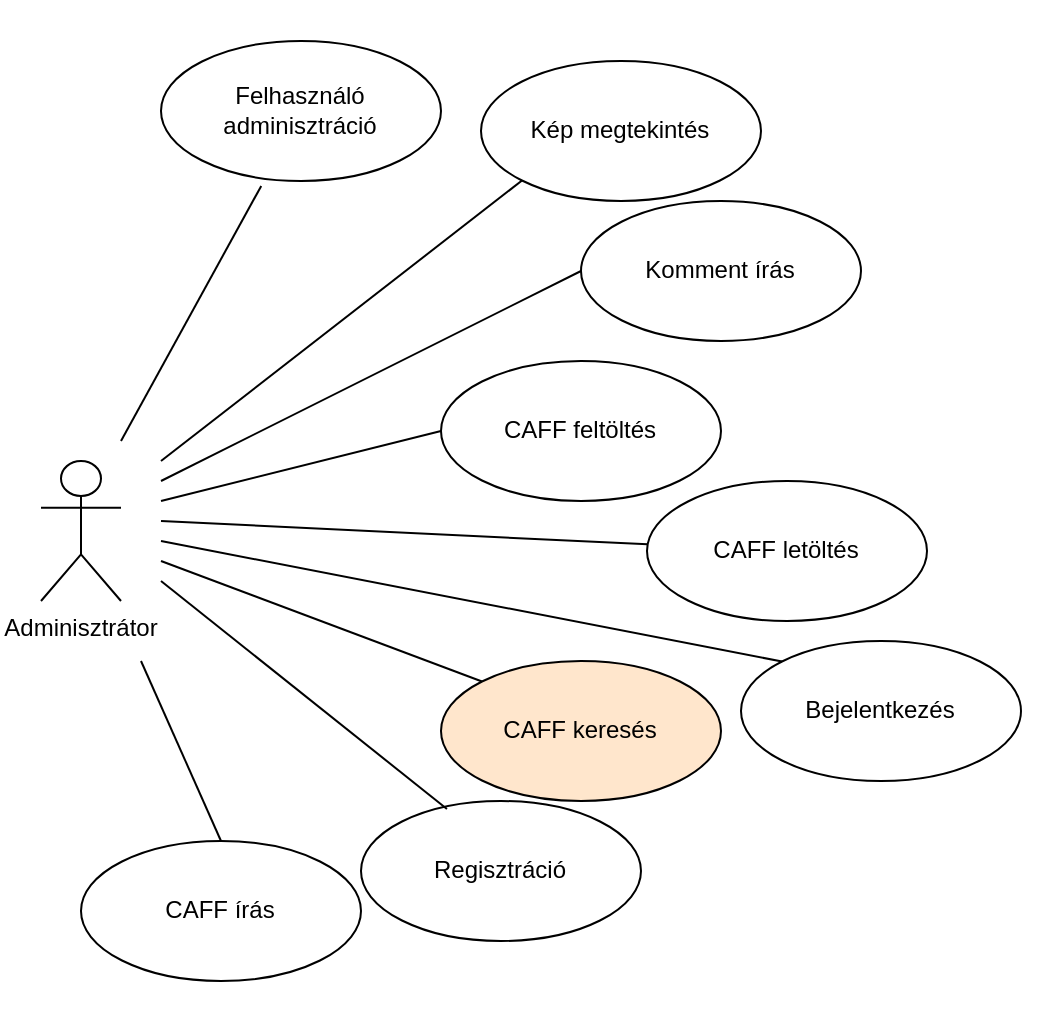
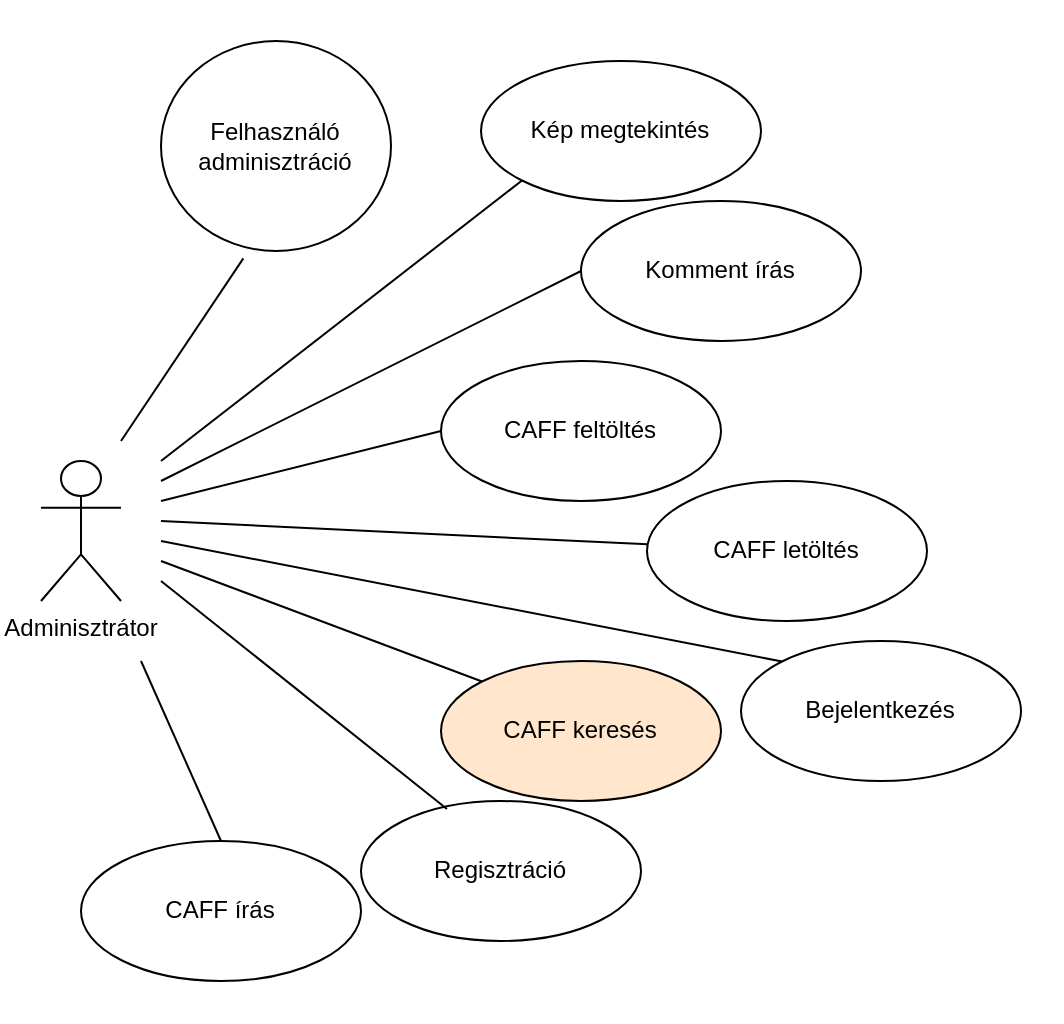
node "Felhasználó adminisztráció": size 280x140 -> 230x210
